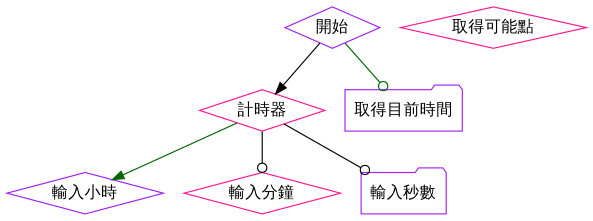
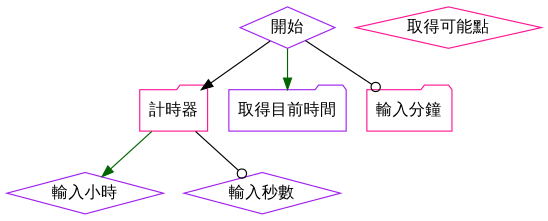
edge "開始" -> "取得目前時間": arrowhead odot -> normal
node "計時器": shape diamond -> folder
edge "計時器" -> "輸入分鐘": now "開始" -> "輸入分鐘"
node "輸入分鐘": shape diamond -> folder
node "輸入秒數": shape folder -> diamond
